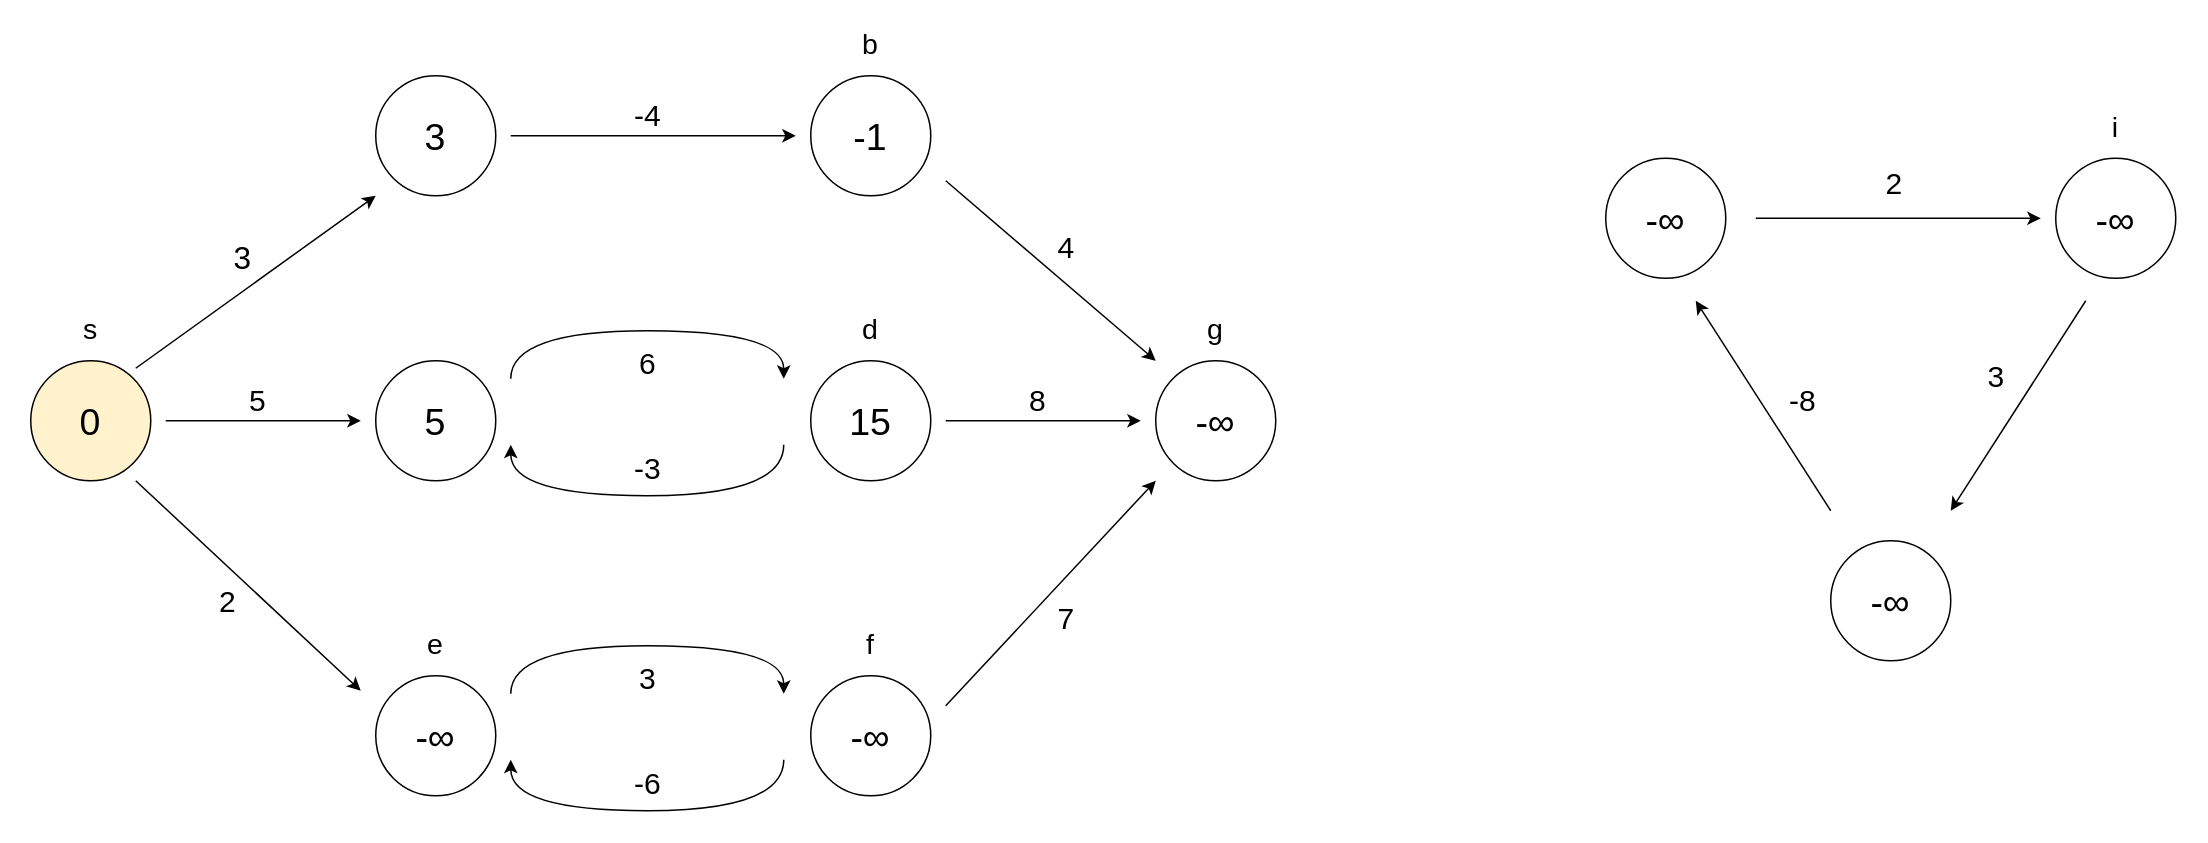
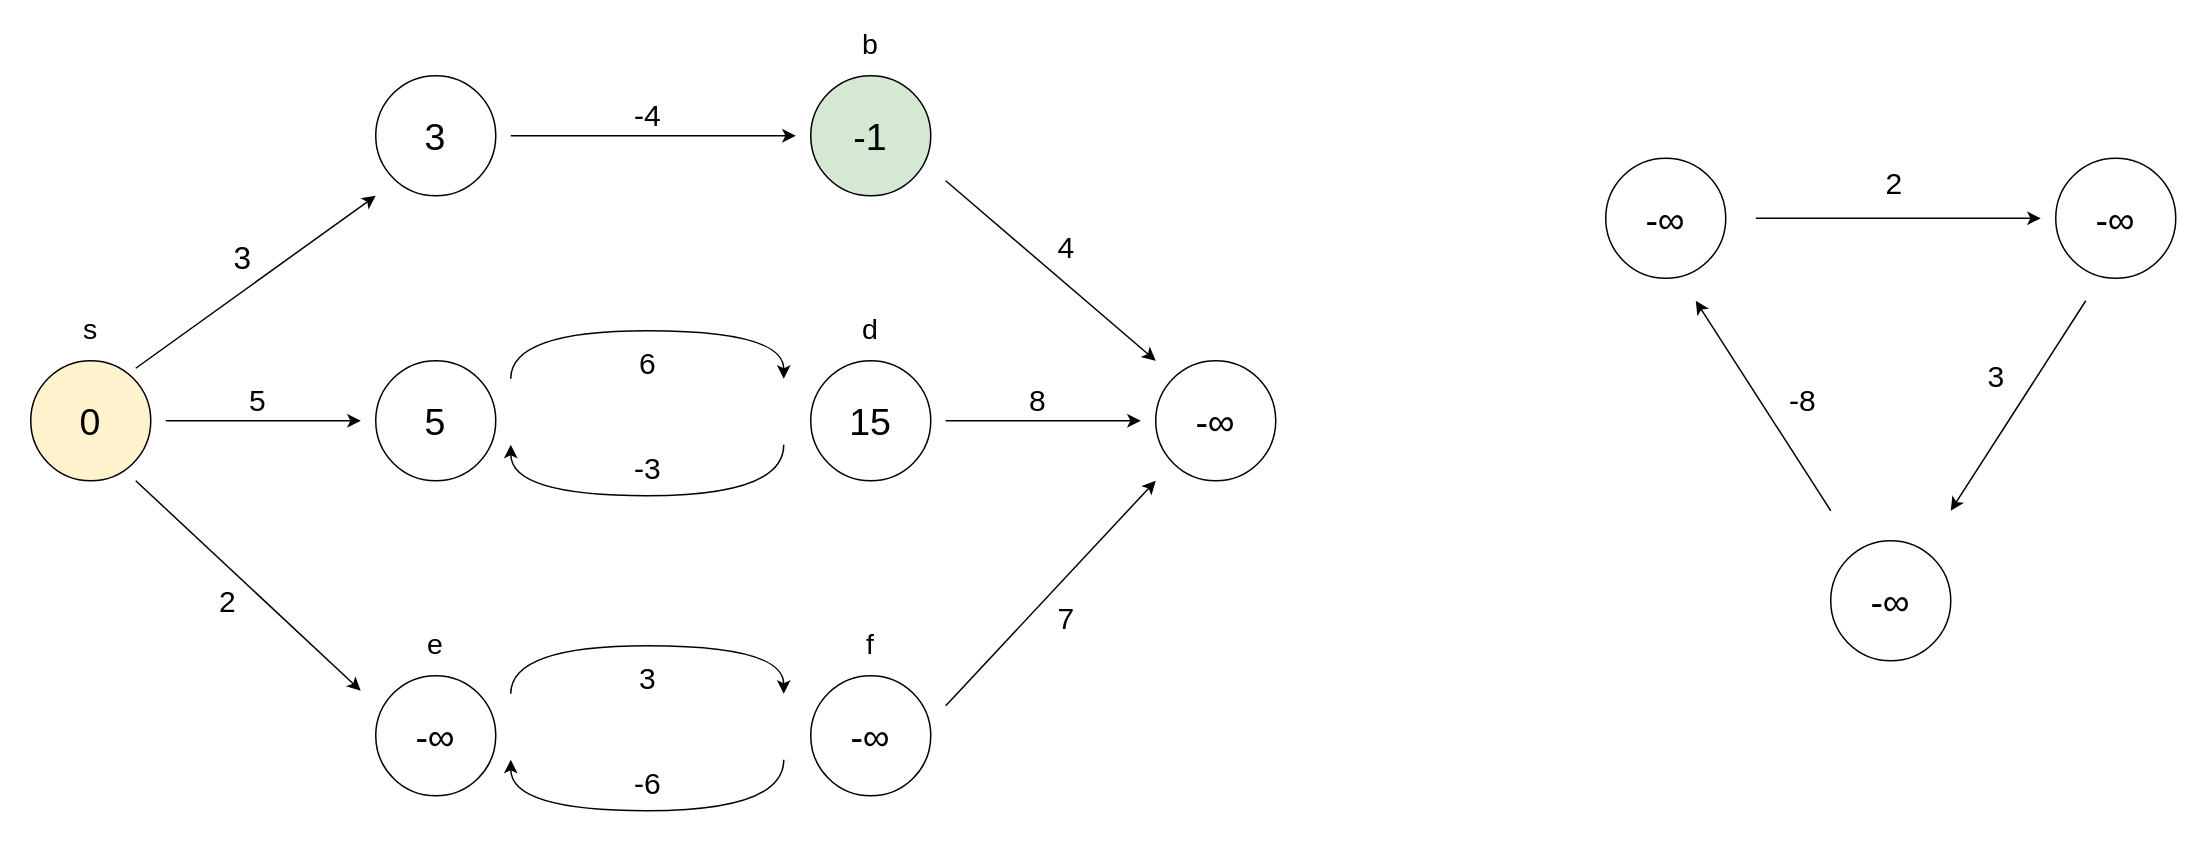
node "i": removed
node "-1": fillcolor #ffffff -> #d5e8d4
node "g": removed
